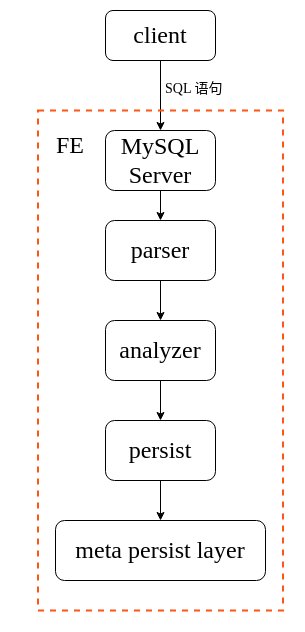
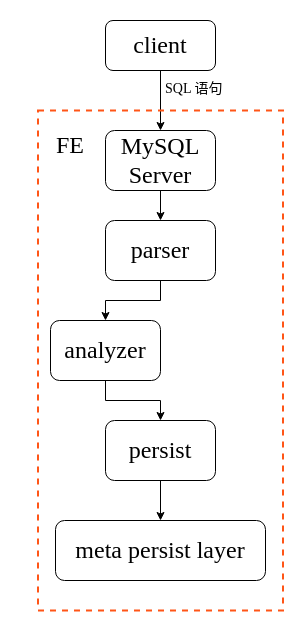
node "client": moved (161, 36) -> (161, 46)
node "analyzer": moved (161, 351) -> (106, 351)
